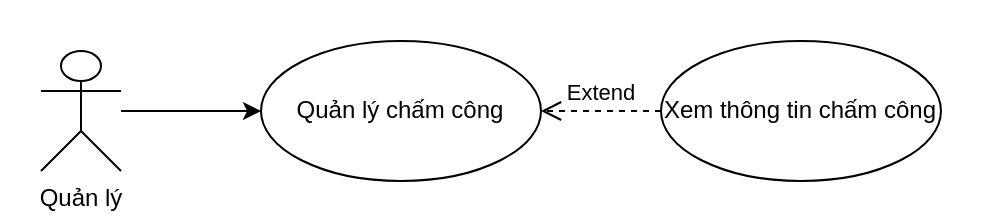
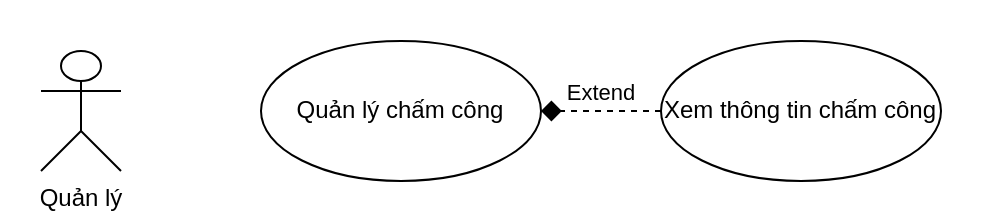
edge "Quản lý" -> "Quản lý chấm công": removed
edge "Xem thông tin chấm công" -> "Quản lý chấm công": arrowhead open -> diamond
